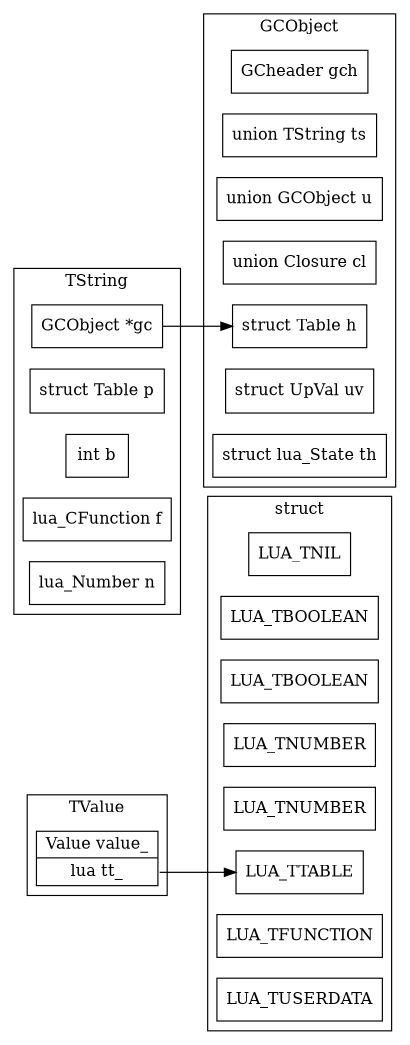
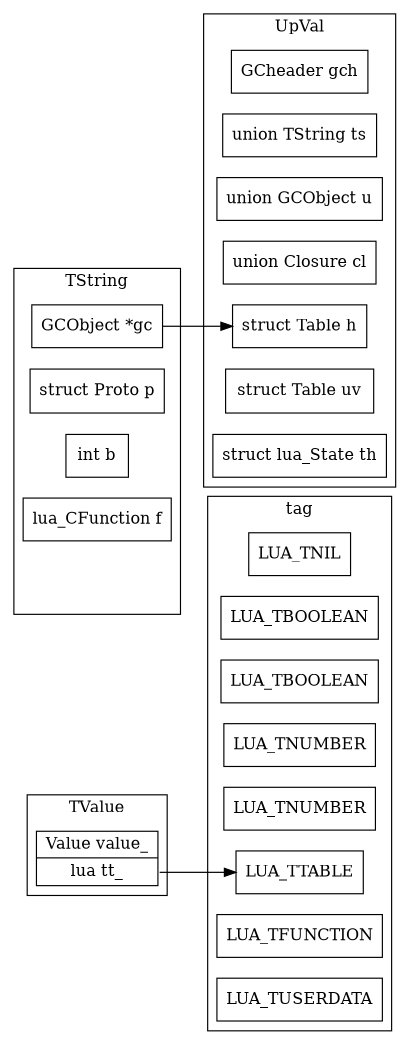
cluster "GCObject": label "GCObject" -> "UpVal"
node "struct Table p": label "struct Table p" -> "struct Proto p"
node "struct UpVal uv": label "struct UpVal uv" -> "struct Table uv"
cluster "struct": label "struct" -> "tag"
node "lua_Number n": removed
